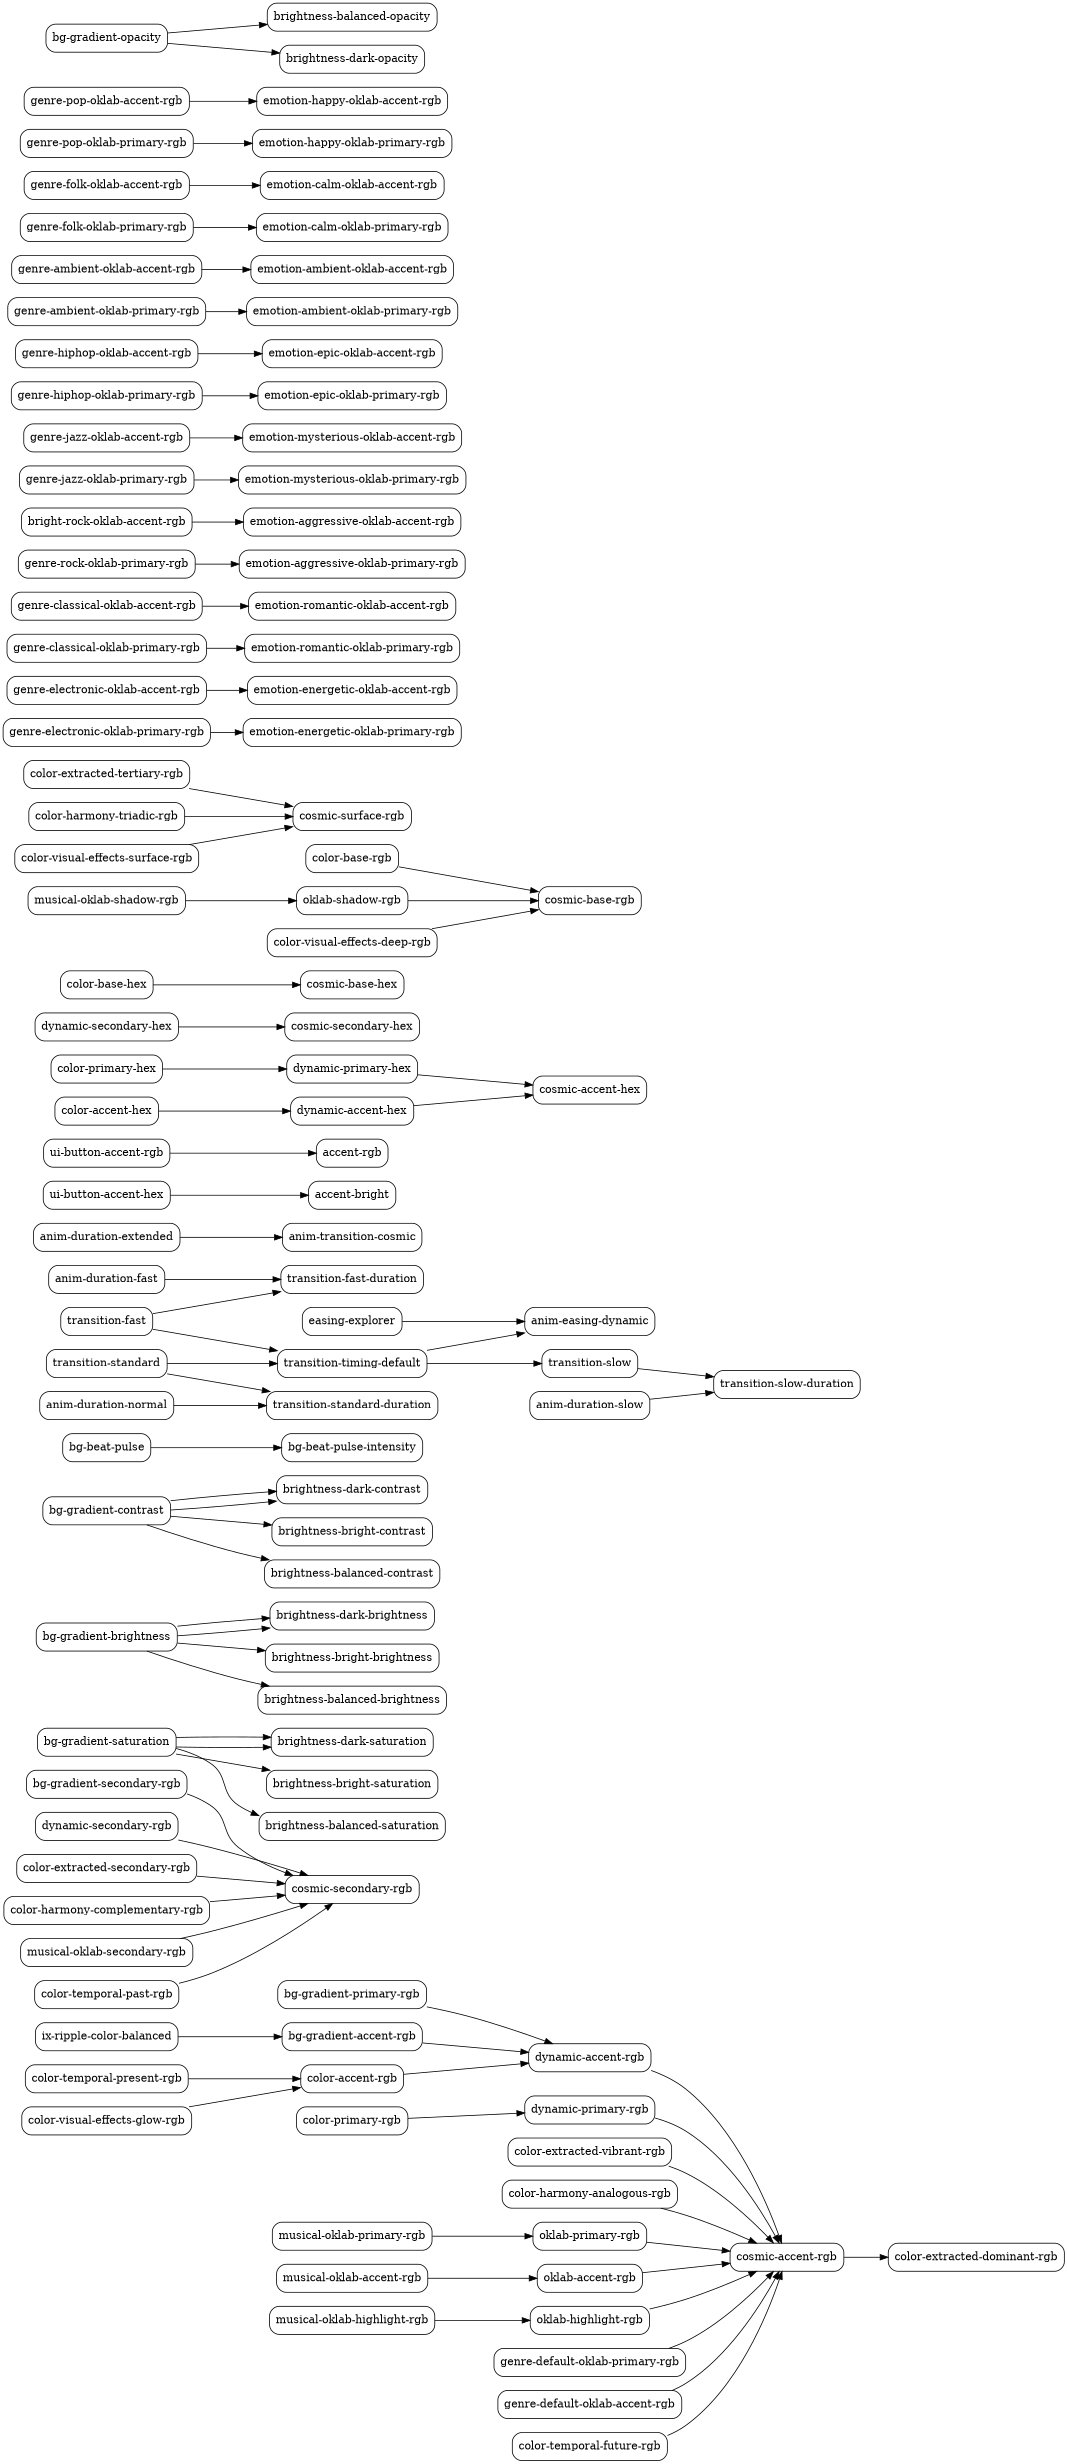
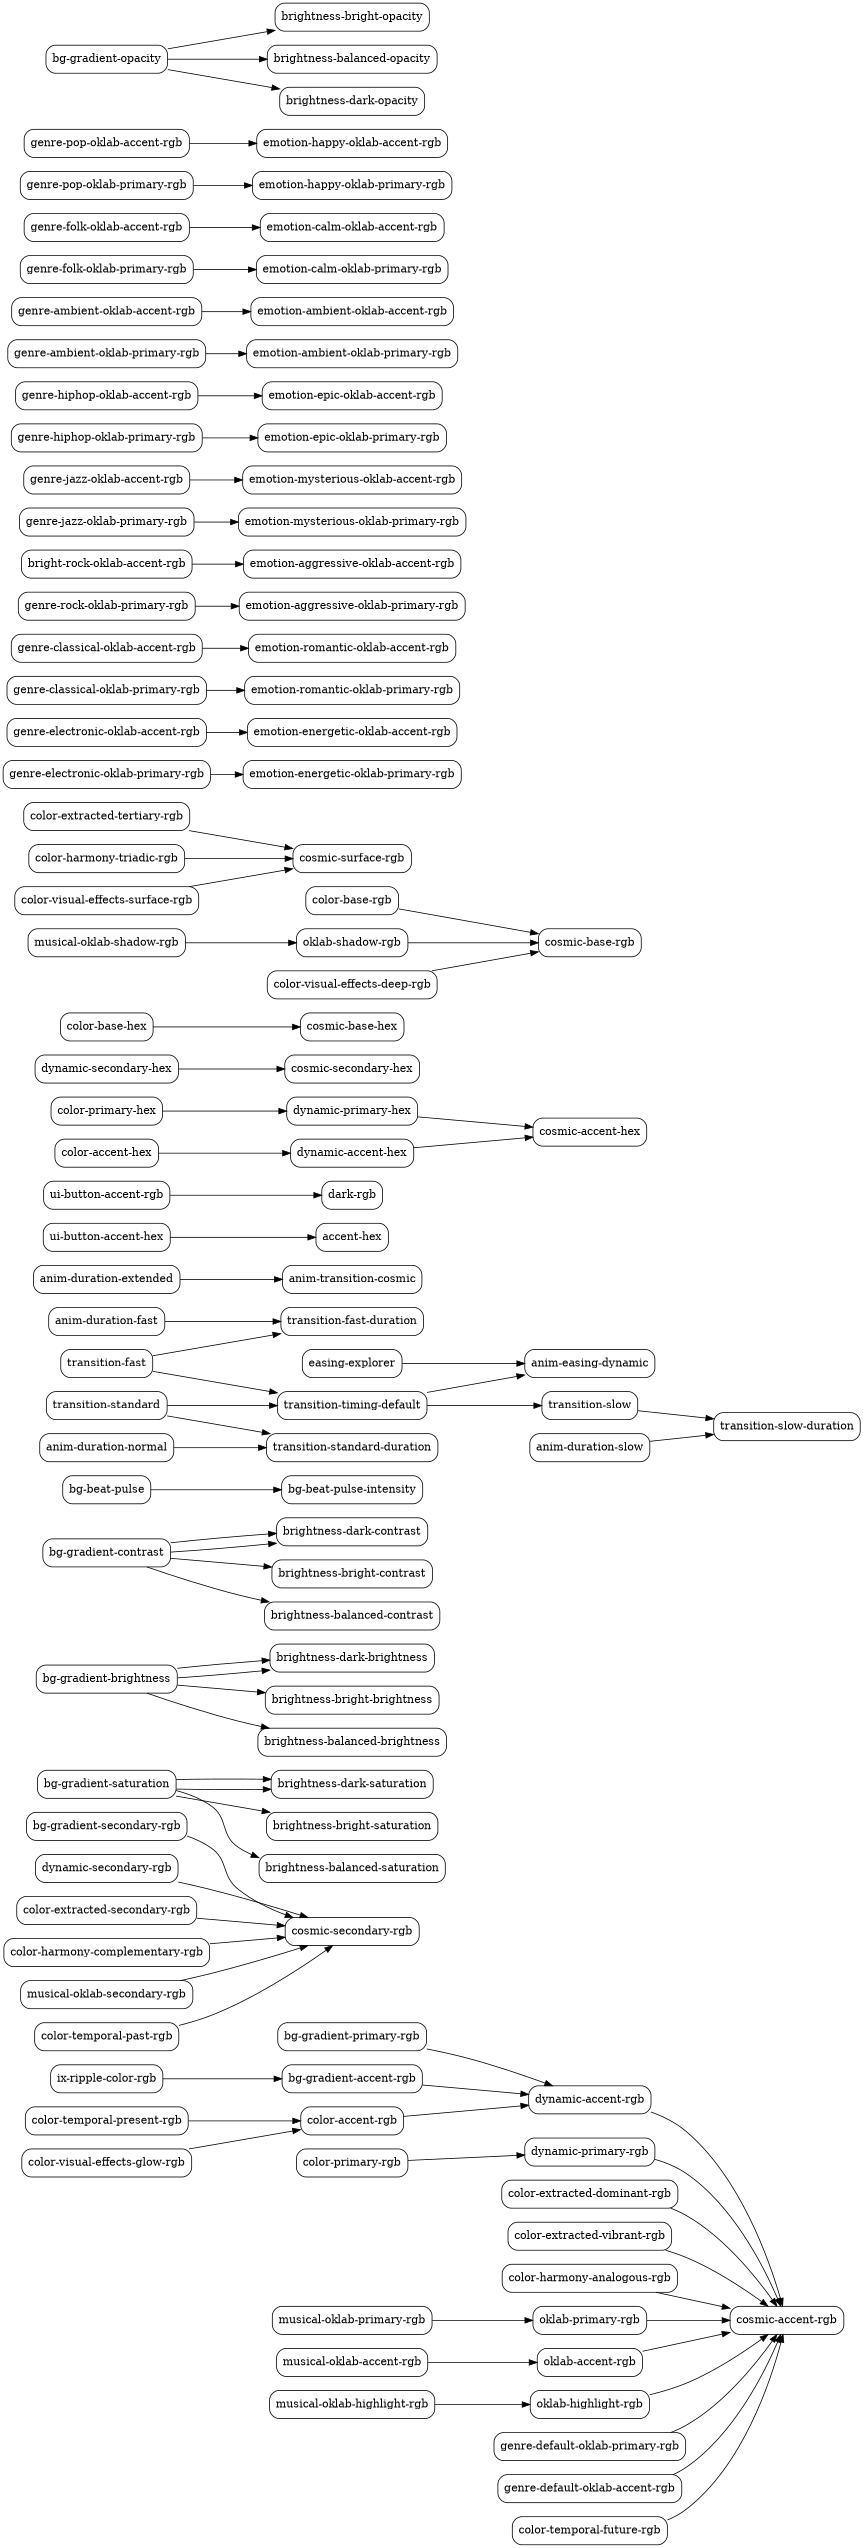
node "brightness-bright-opacity": added
node "accent-rgb": label "accent-rgb" -> "dark-rgb"
node "accent-bright": label "accent-bright" -> "accent-hex"
node "ix-ripple-color-balanced": label "ix-ripple-color-balanced" -> "ix-ripple-color-rgb"
edge "cosmic-accent-rgb" -> "color-extracted-dominant-rgb": reversed
